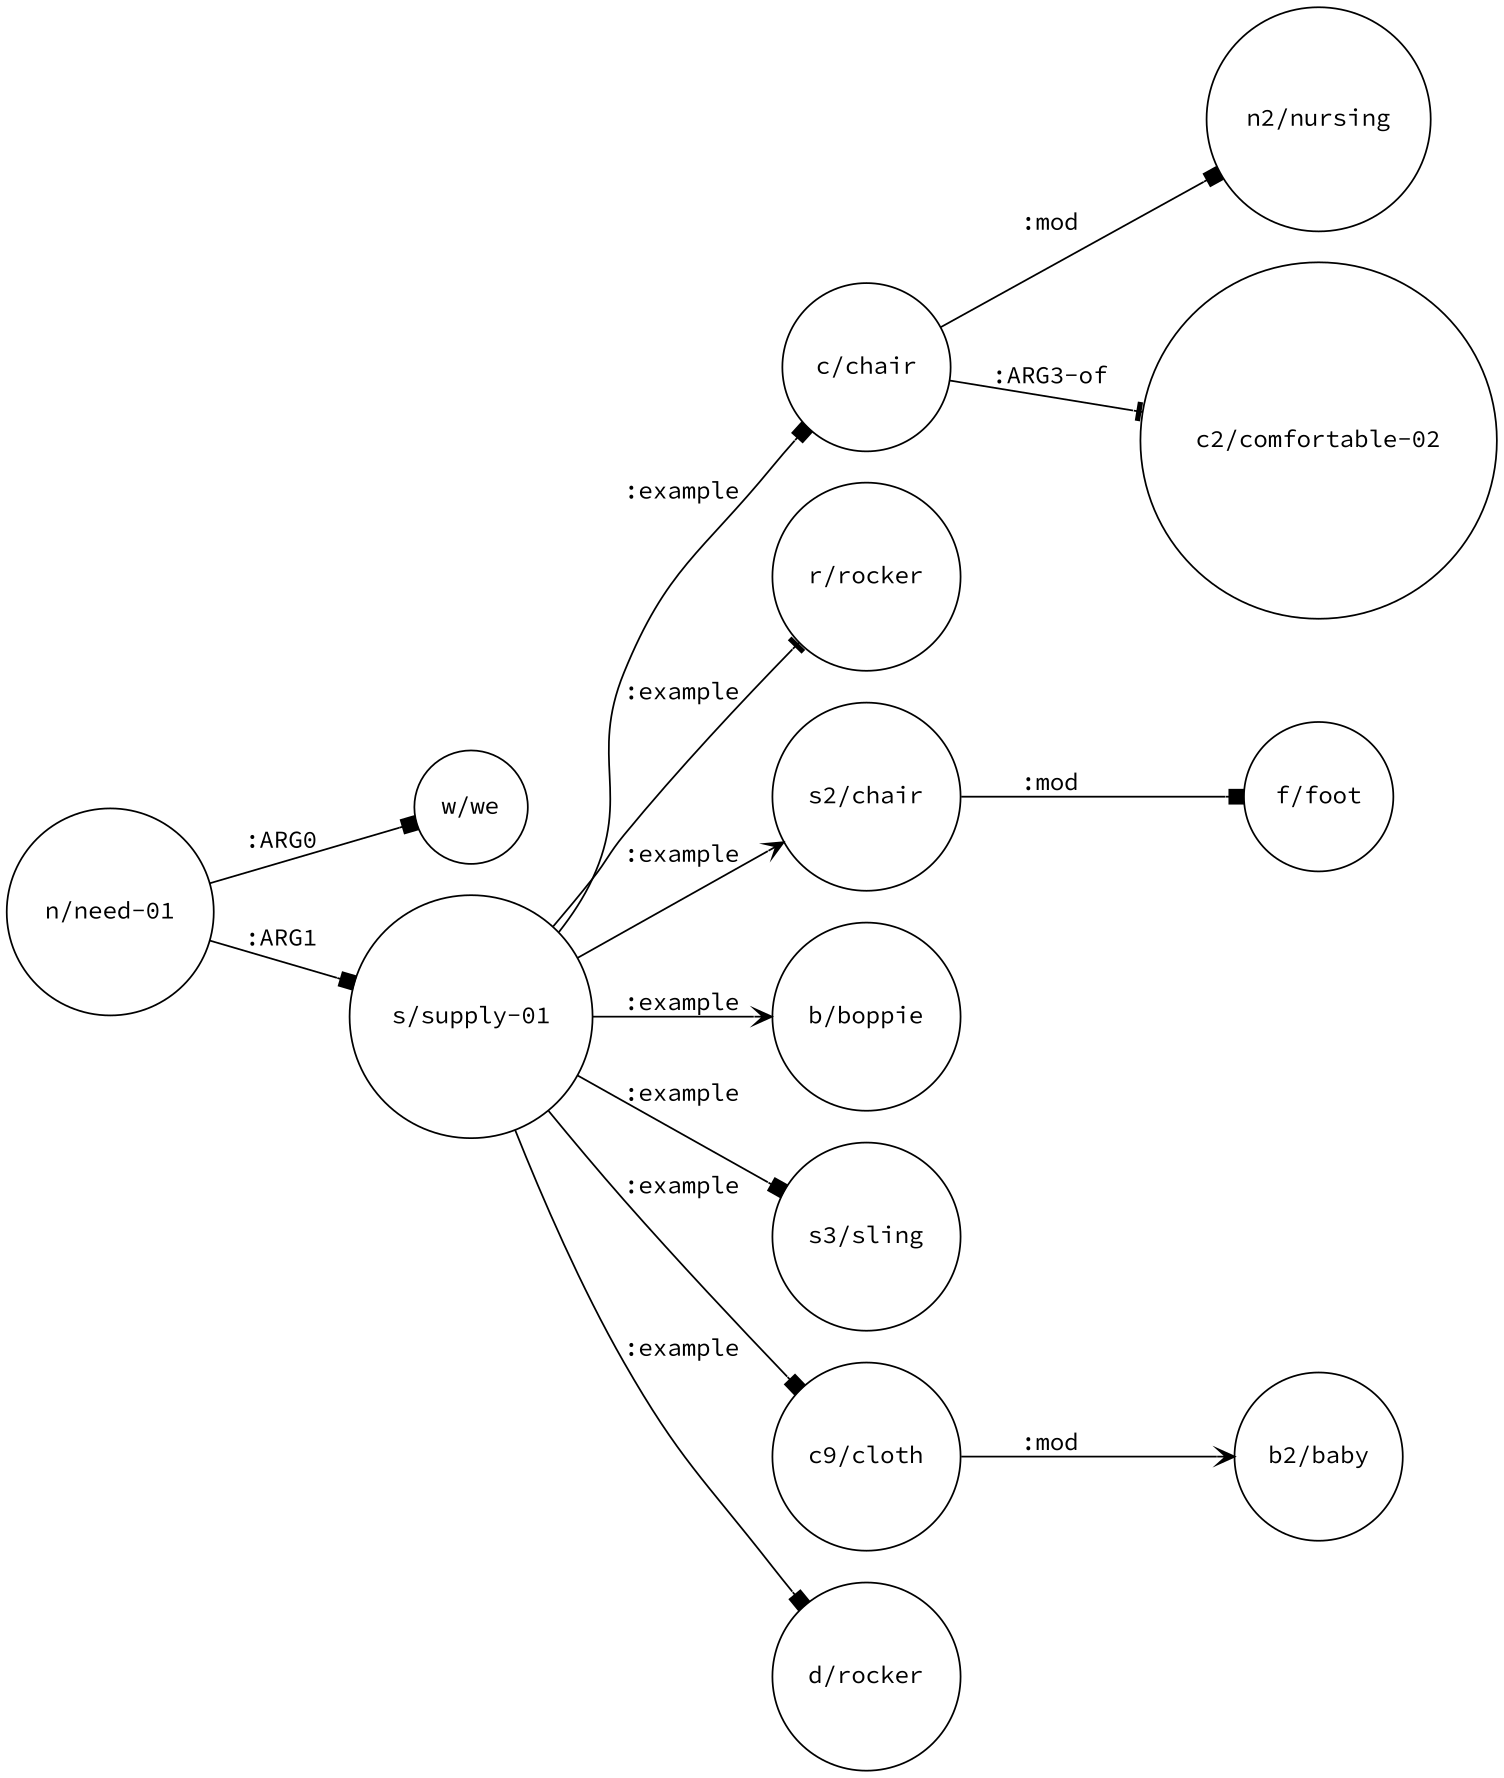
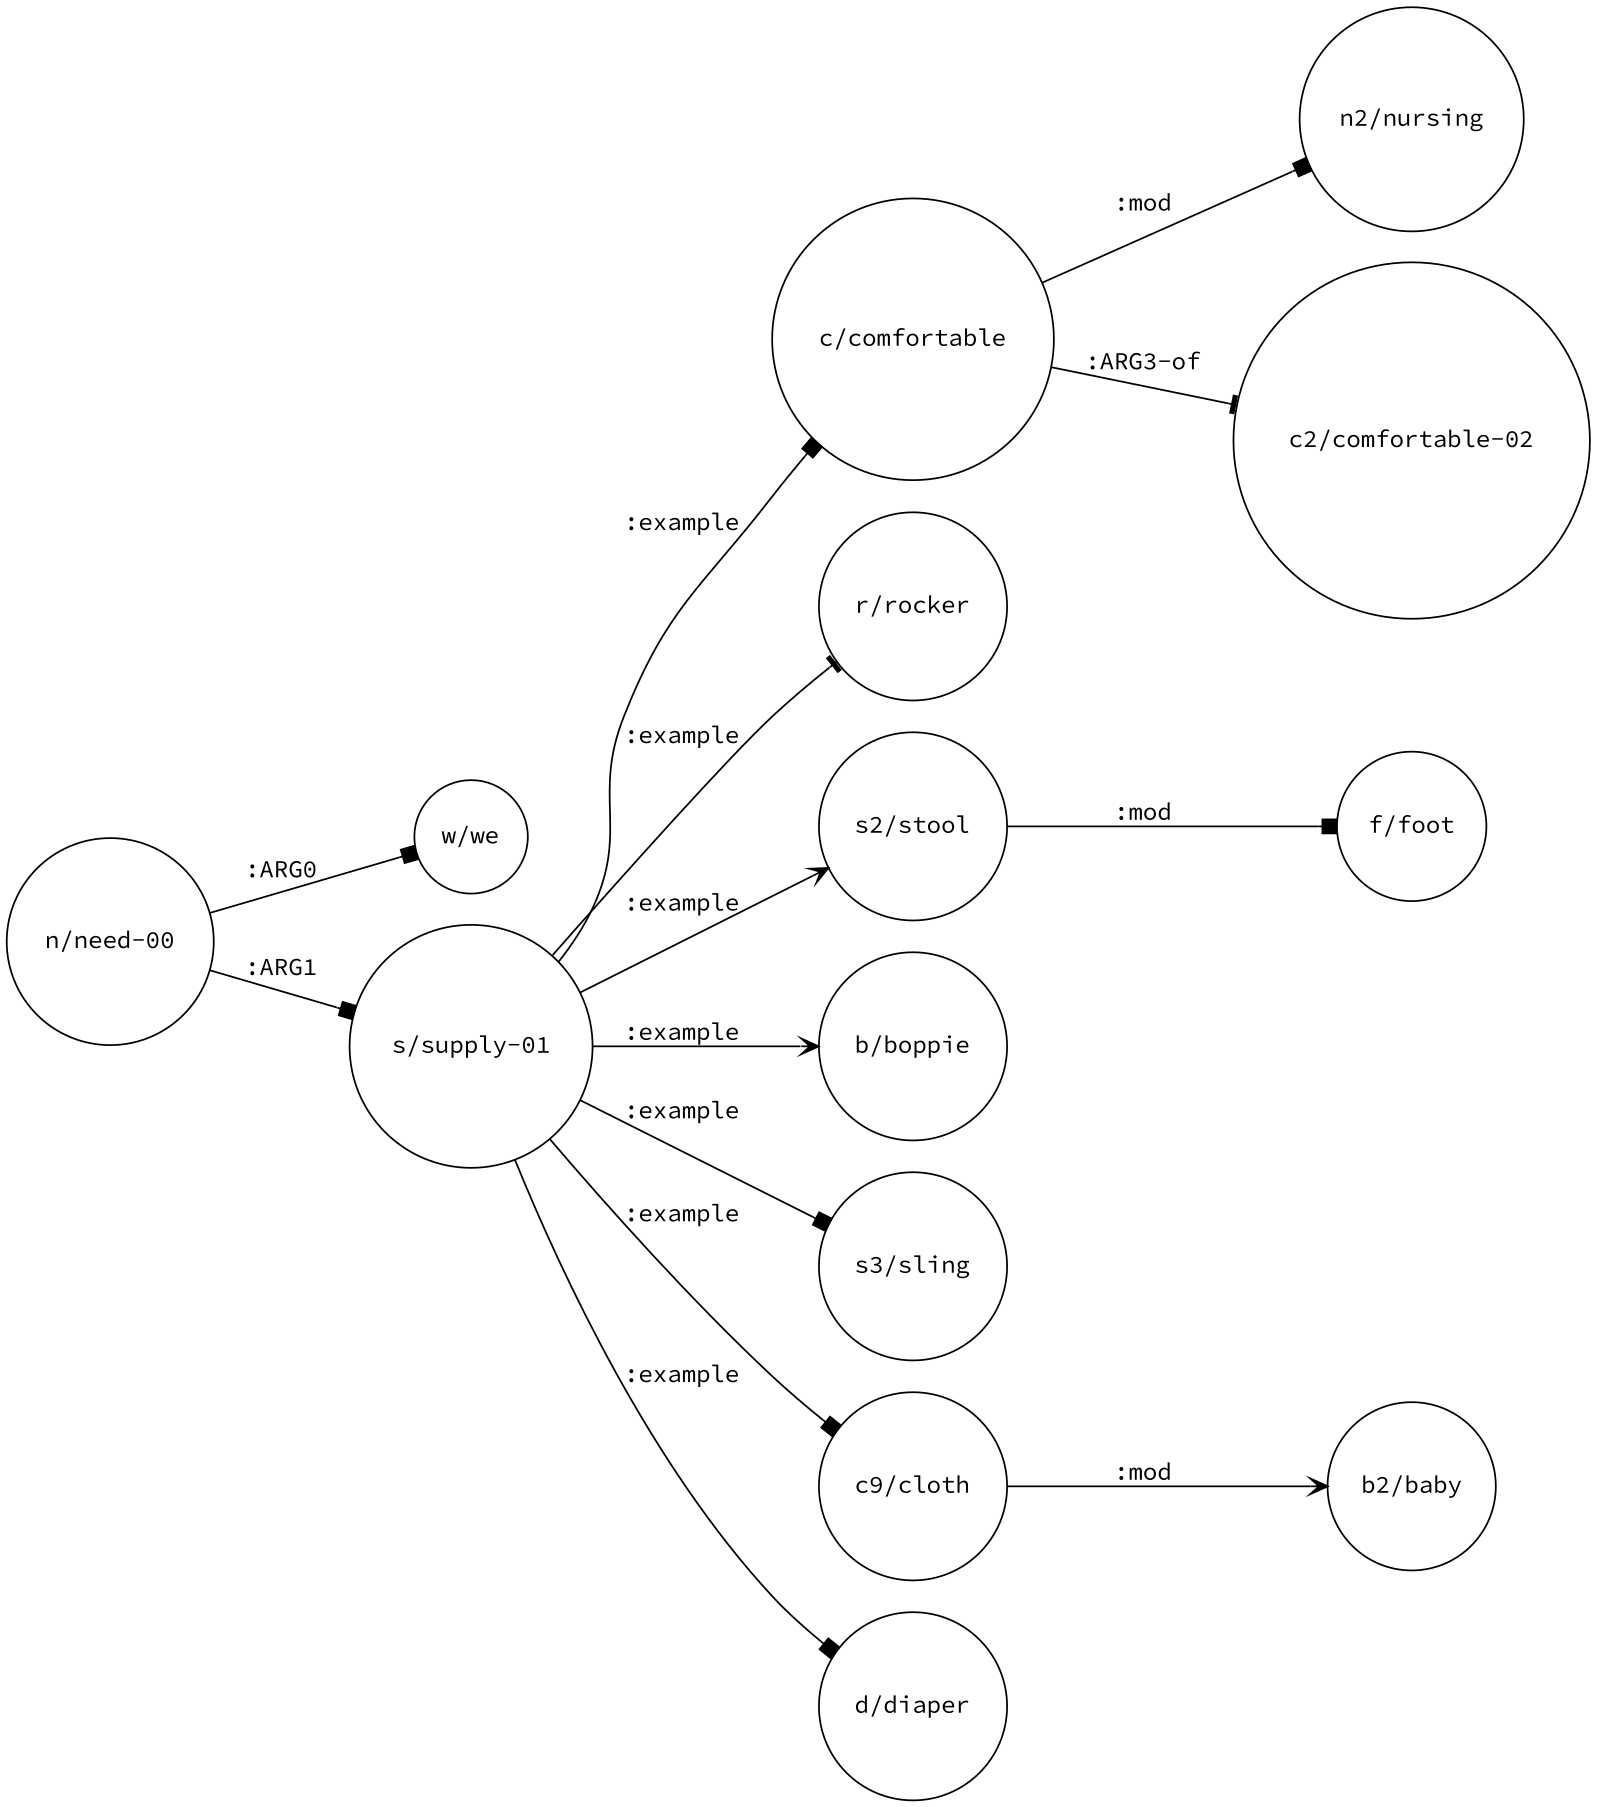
node "c/chair": label "c/chair" -> "c/comfortable"
node "s2/chair": label "s2/chair" -> "s2/stool"
node "n/need-01": label "n/need-01" -> "n/need-00"
node "d/rocker": label "d/rocker" -> "d/diaper"
